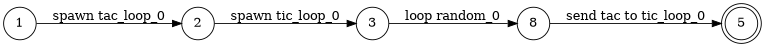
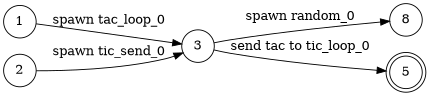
edge "2" -> "3": label "spawn tic_loop_0" -> "spawn tic_send_0"
edge "3" -> "8": label "loop random_0" -> "spawn random_0"
edge "1" -> "2": now "1" -> "3"
edge "8" -> "5": now "3" -> "5"
